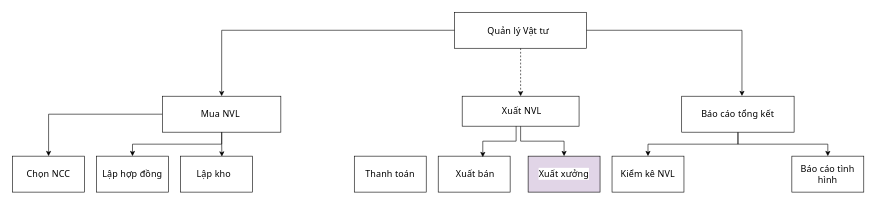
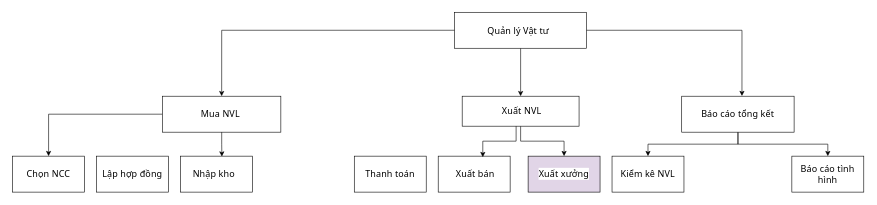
edge "Quản lý Vật tư" -> "Xuất NVL": style dashed -> solid
edge "Mua NVL" -> "Lập hợp đồng": removed
node "Lập kho": label "Lập kho" -> "Nhập kho"
